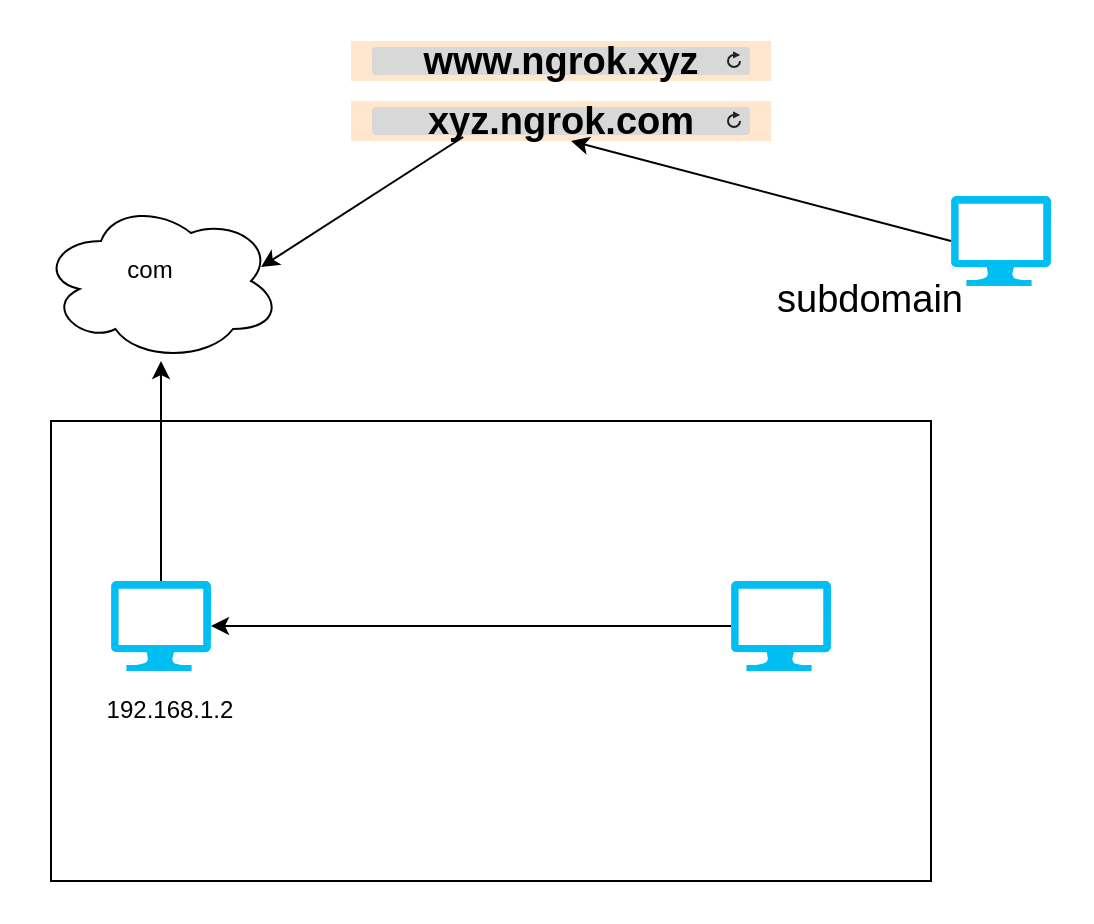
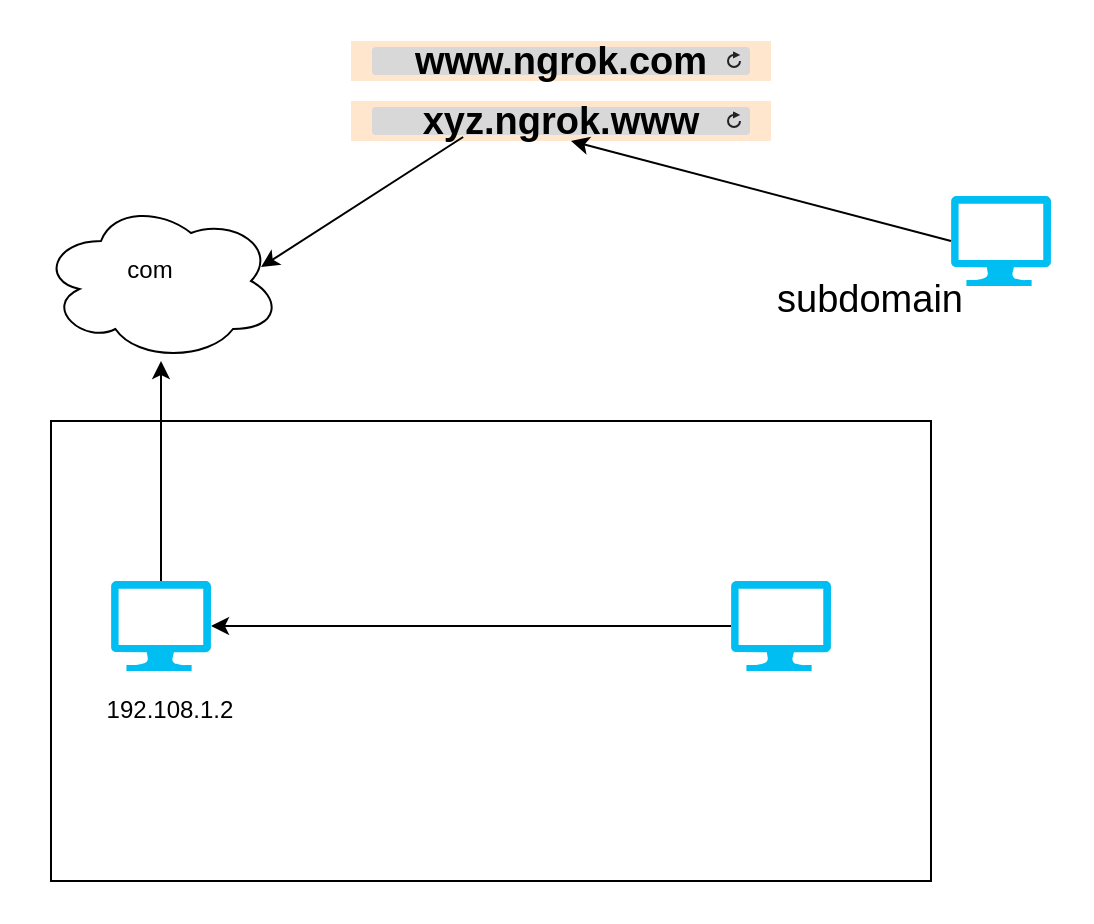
node "www.ngrok.xyz": label "www.ngrok.xyz" -> "www.ngrok.com"
node "xyz.ngrok.com": label "xyz.ngrok.com" -> "xyz.ngrok.www"
node "192.168.1.2": label "192.168.1.2" -> "192.108.1.2"
